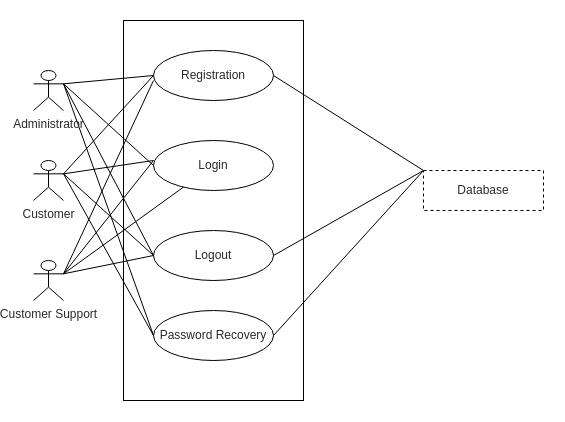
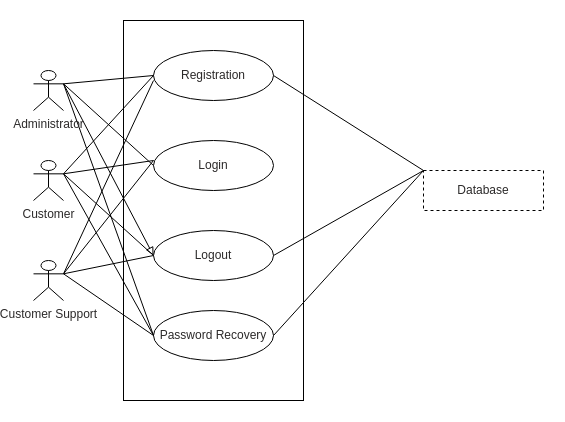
edge "Login" -- "Customer Support": now "Password Recovery" -- "Customer Support"
edge "Administrator" -- "Logout": arrowhead none -> block
